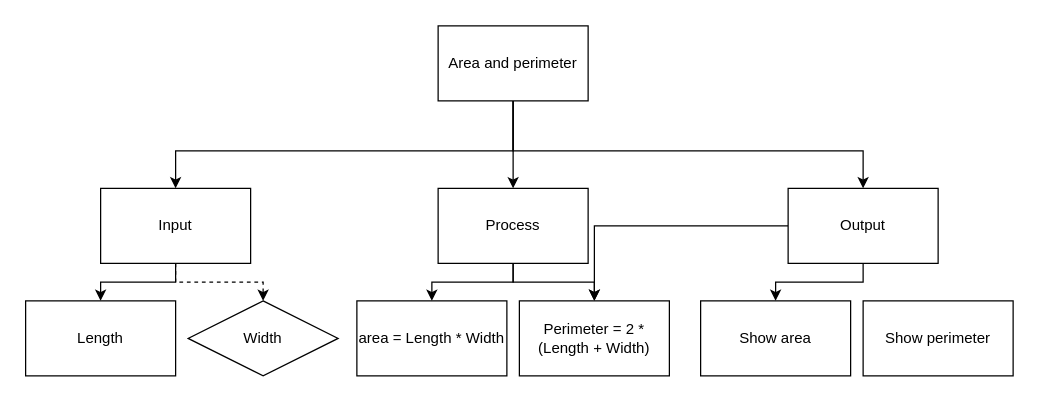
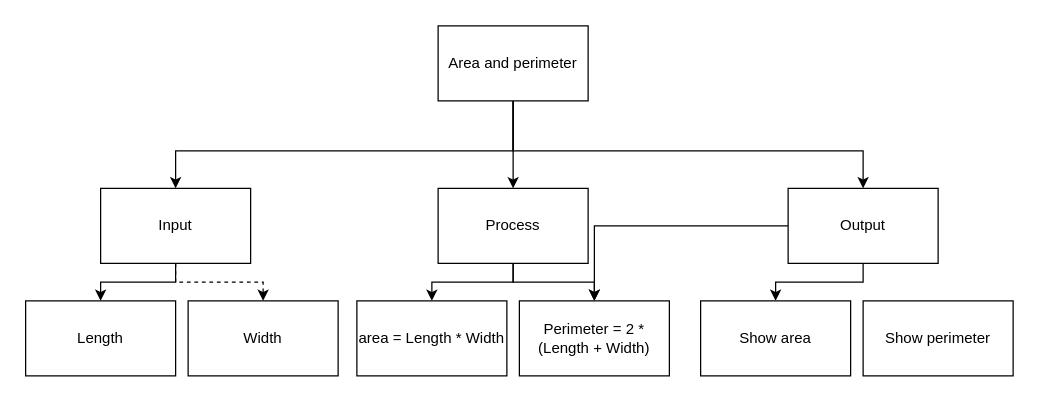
node "Width": shape diamond -> rectangle
